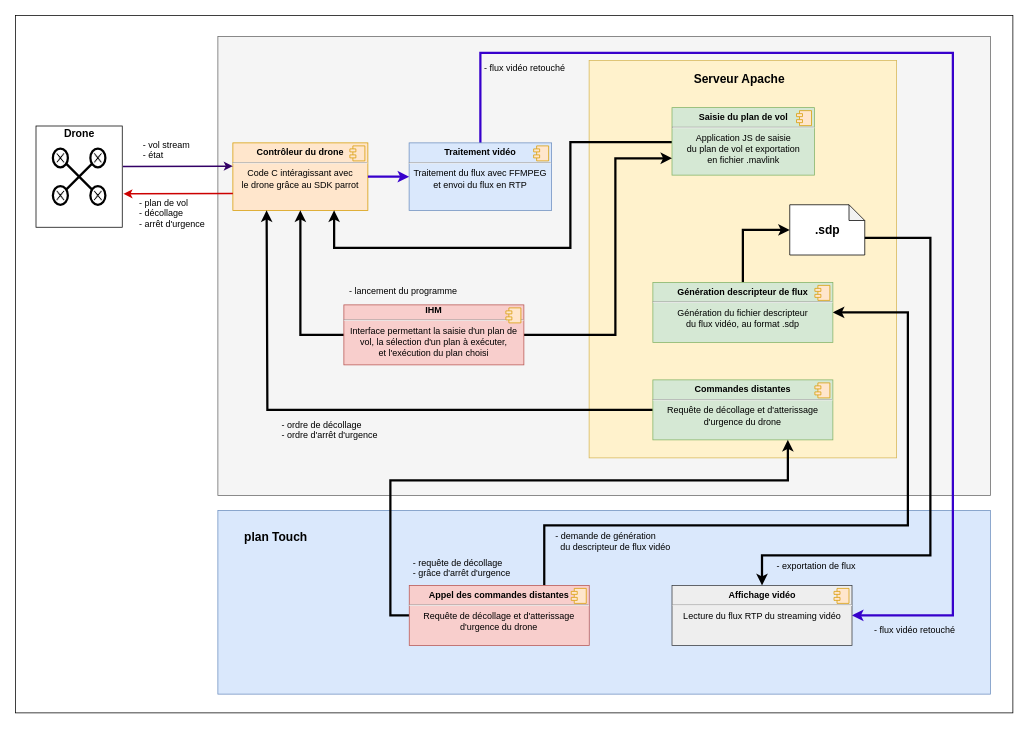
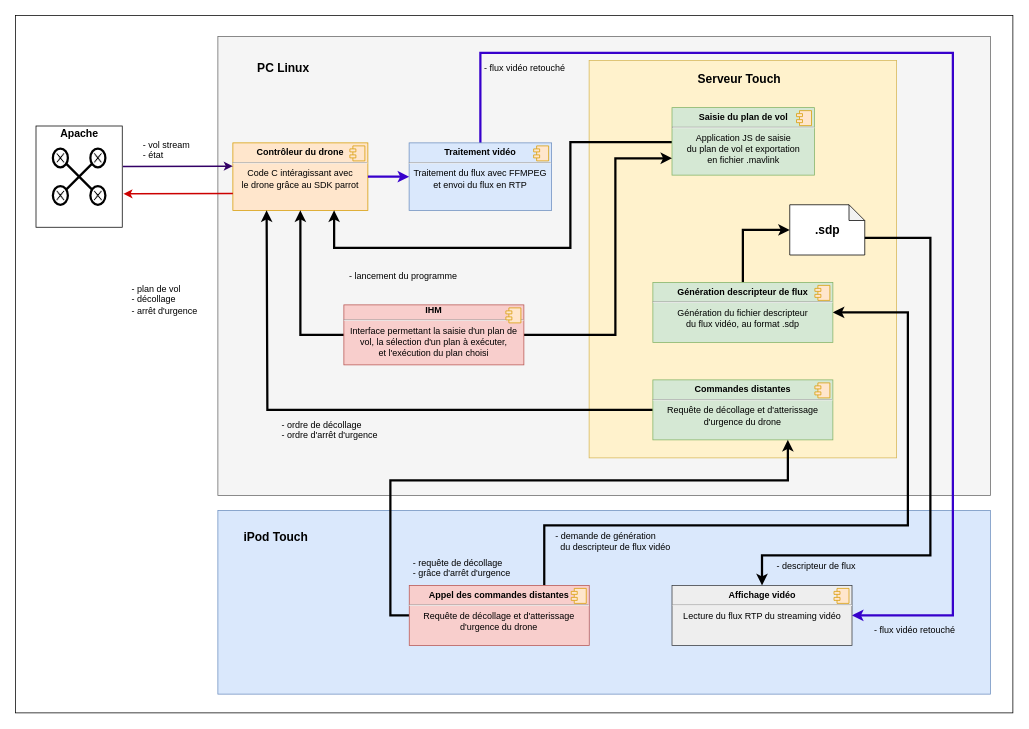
node "PC Linux": added
node "Serveur Apache": label "Serveur Apache" -> "Serveur Touch"
node "Drone": label "Drone" -> "Apache"
node "- plan de vol - décollage - arrêt d'urgence": moved (177, 218) -> (169, 304)
node "- lancement du programme": moved (409, 291) -> (409, 276)
node "plan Touch": label "plan Touch" -> "iPod Touch"
node "- exportation de flux": label "- exportation de flux" -> "- descripteur de flux"
